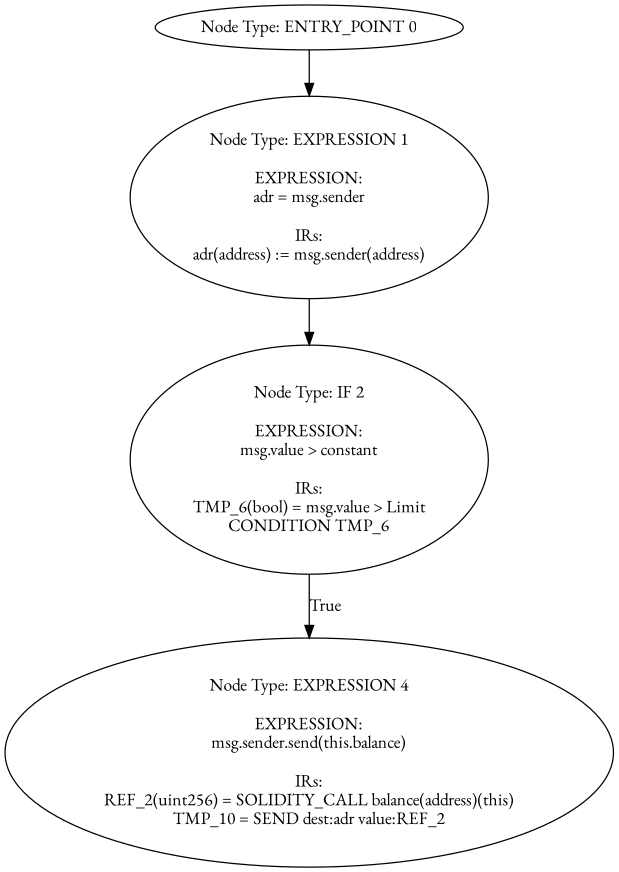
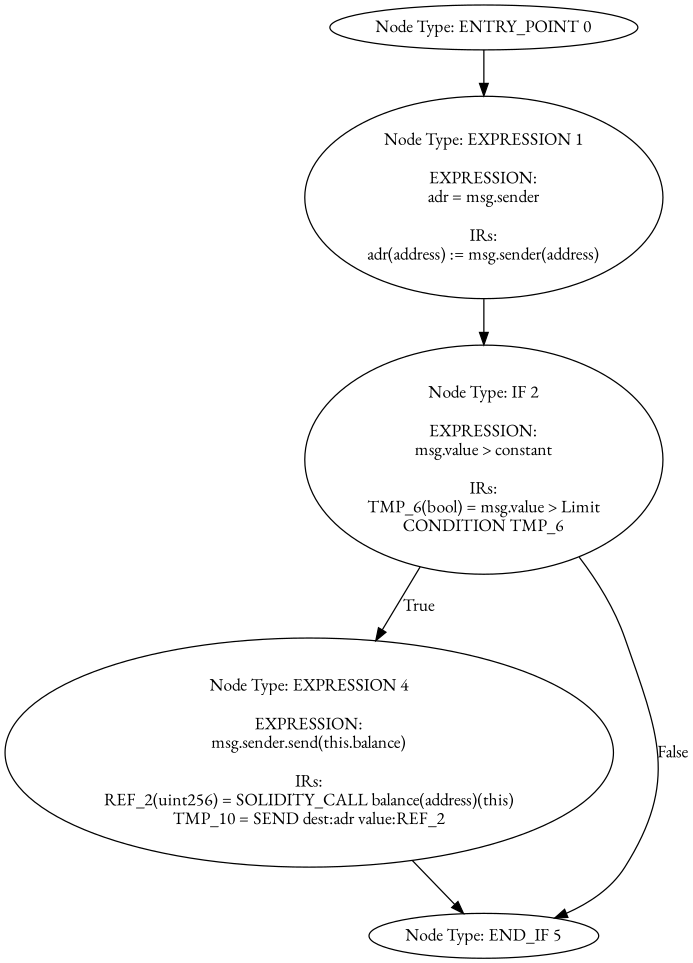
node "Node Type: END_IF 5": added
